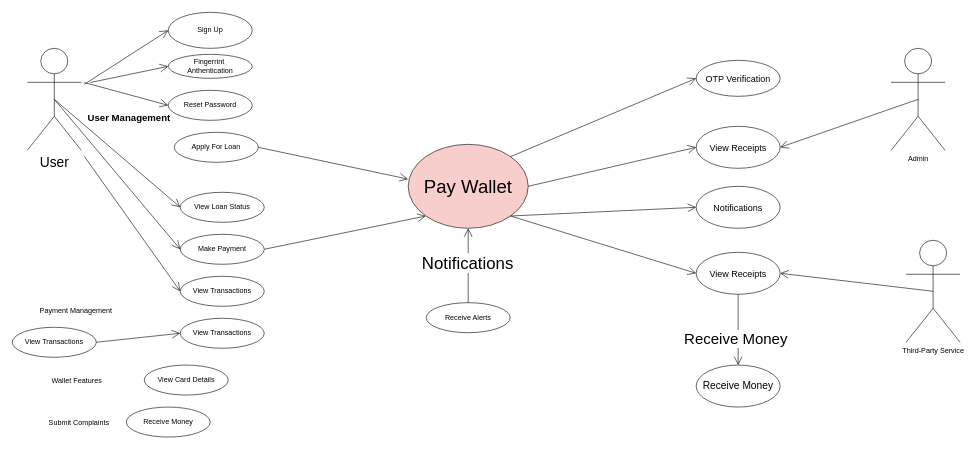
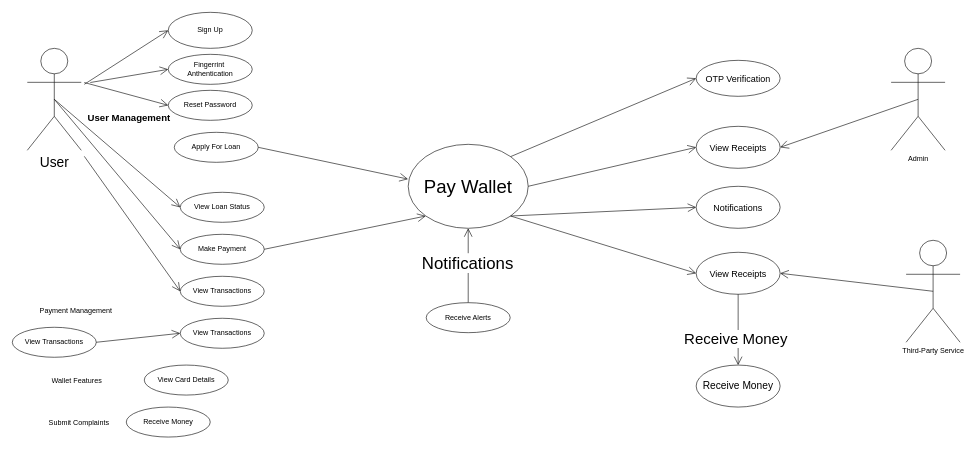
node "Fingerrint Anthentication": size 84x24 -> 84x30
node "Pay Wallet": fillcolor #f8cecc -> #ffffff
